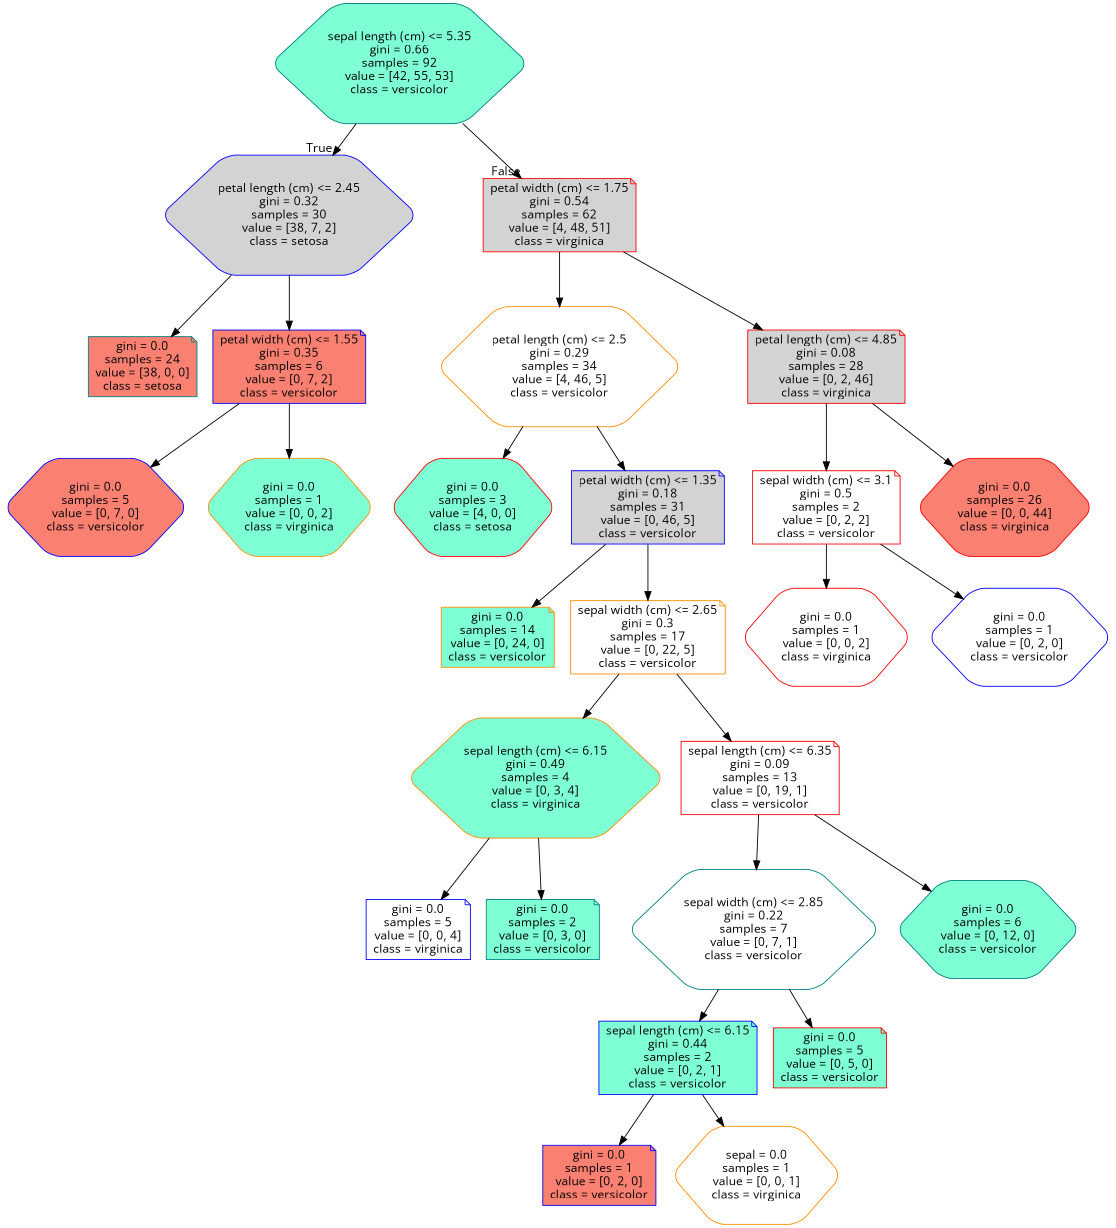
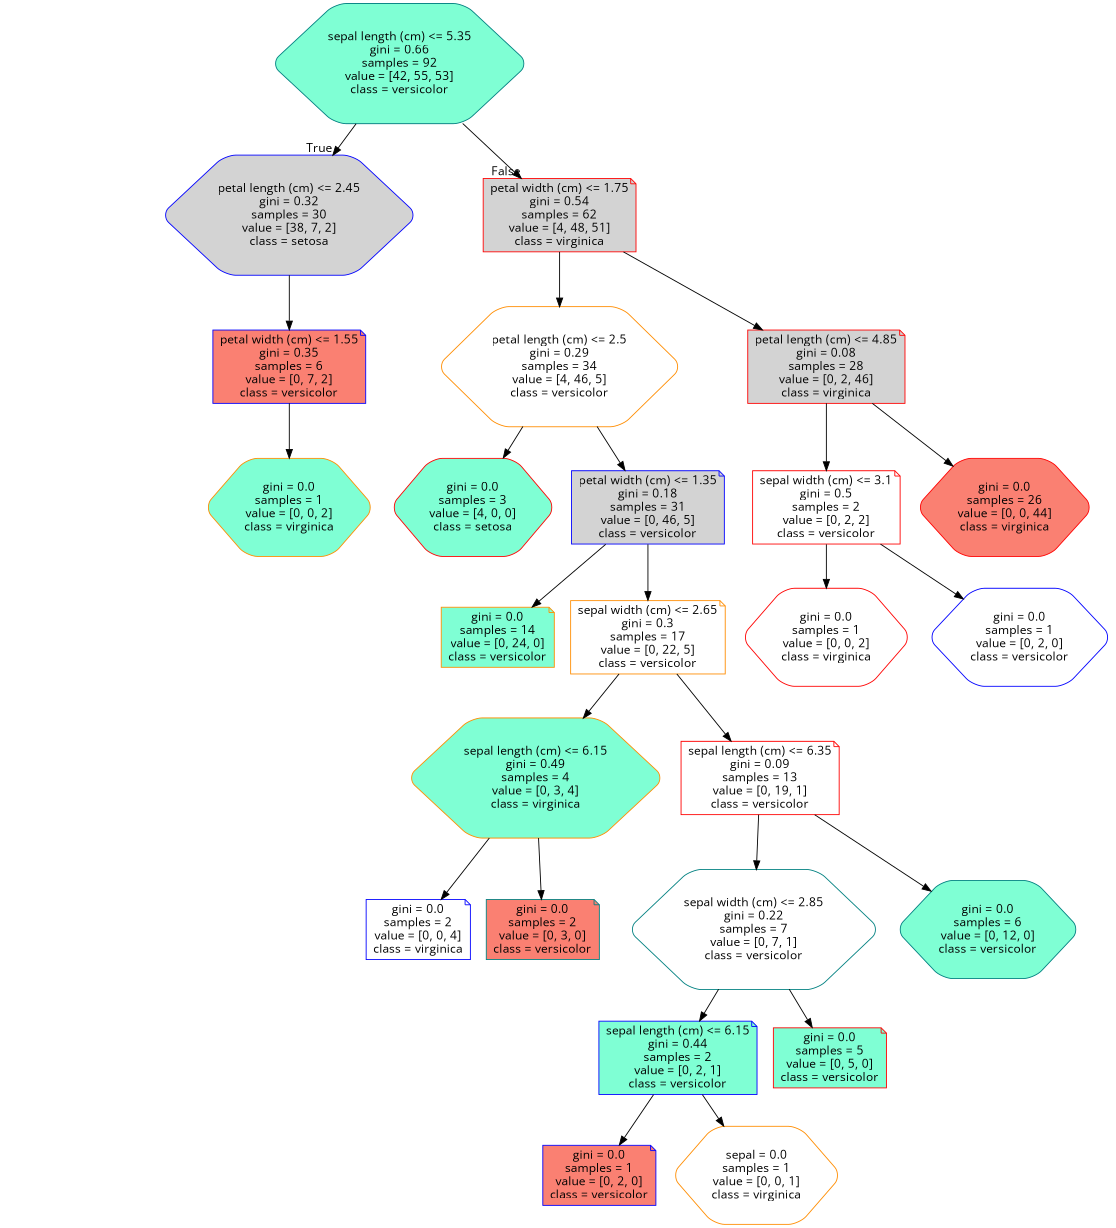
node "gini = 0.0 samples = 24 value = [38, 0, 0] class = setosa": removed
node "gini = 0.0 samples = 5 value = [0, 7, 0] class = versicolor": removed
node "gini = 0.0 samples = 5 value = [0, 0, 4] class = virginica": label "gini = 0.0 samples = 5 value = [0, 0, 4] class = virginica" -> "gini = 0.0 samples = 2 value = [0, 0, 4] class = virginica"
node "gini = 0.0 samples = 2 value = [0, 3, 0] class = versicolor": fillcolor aquamarine -> salmon
